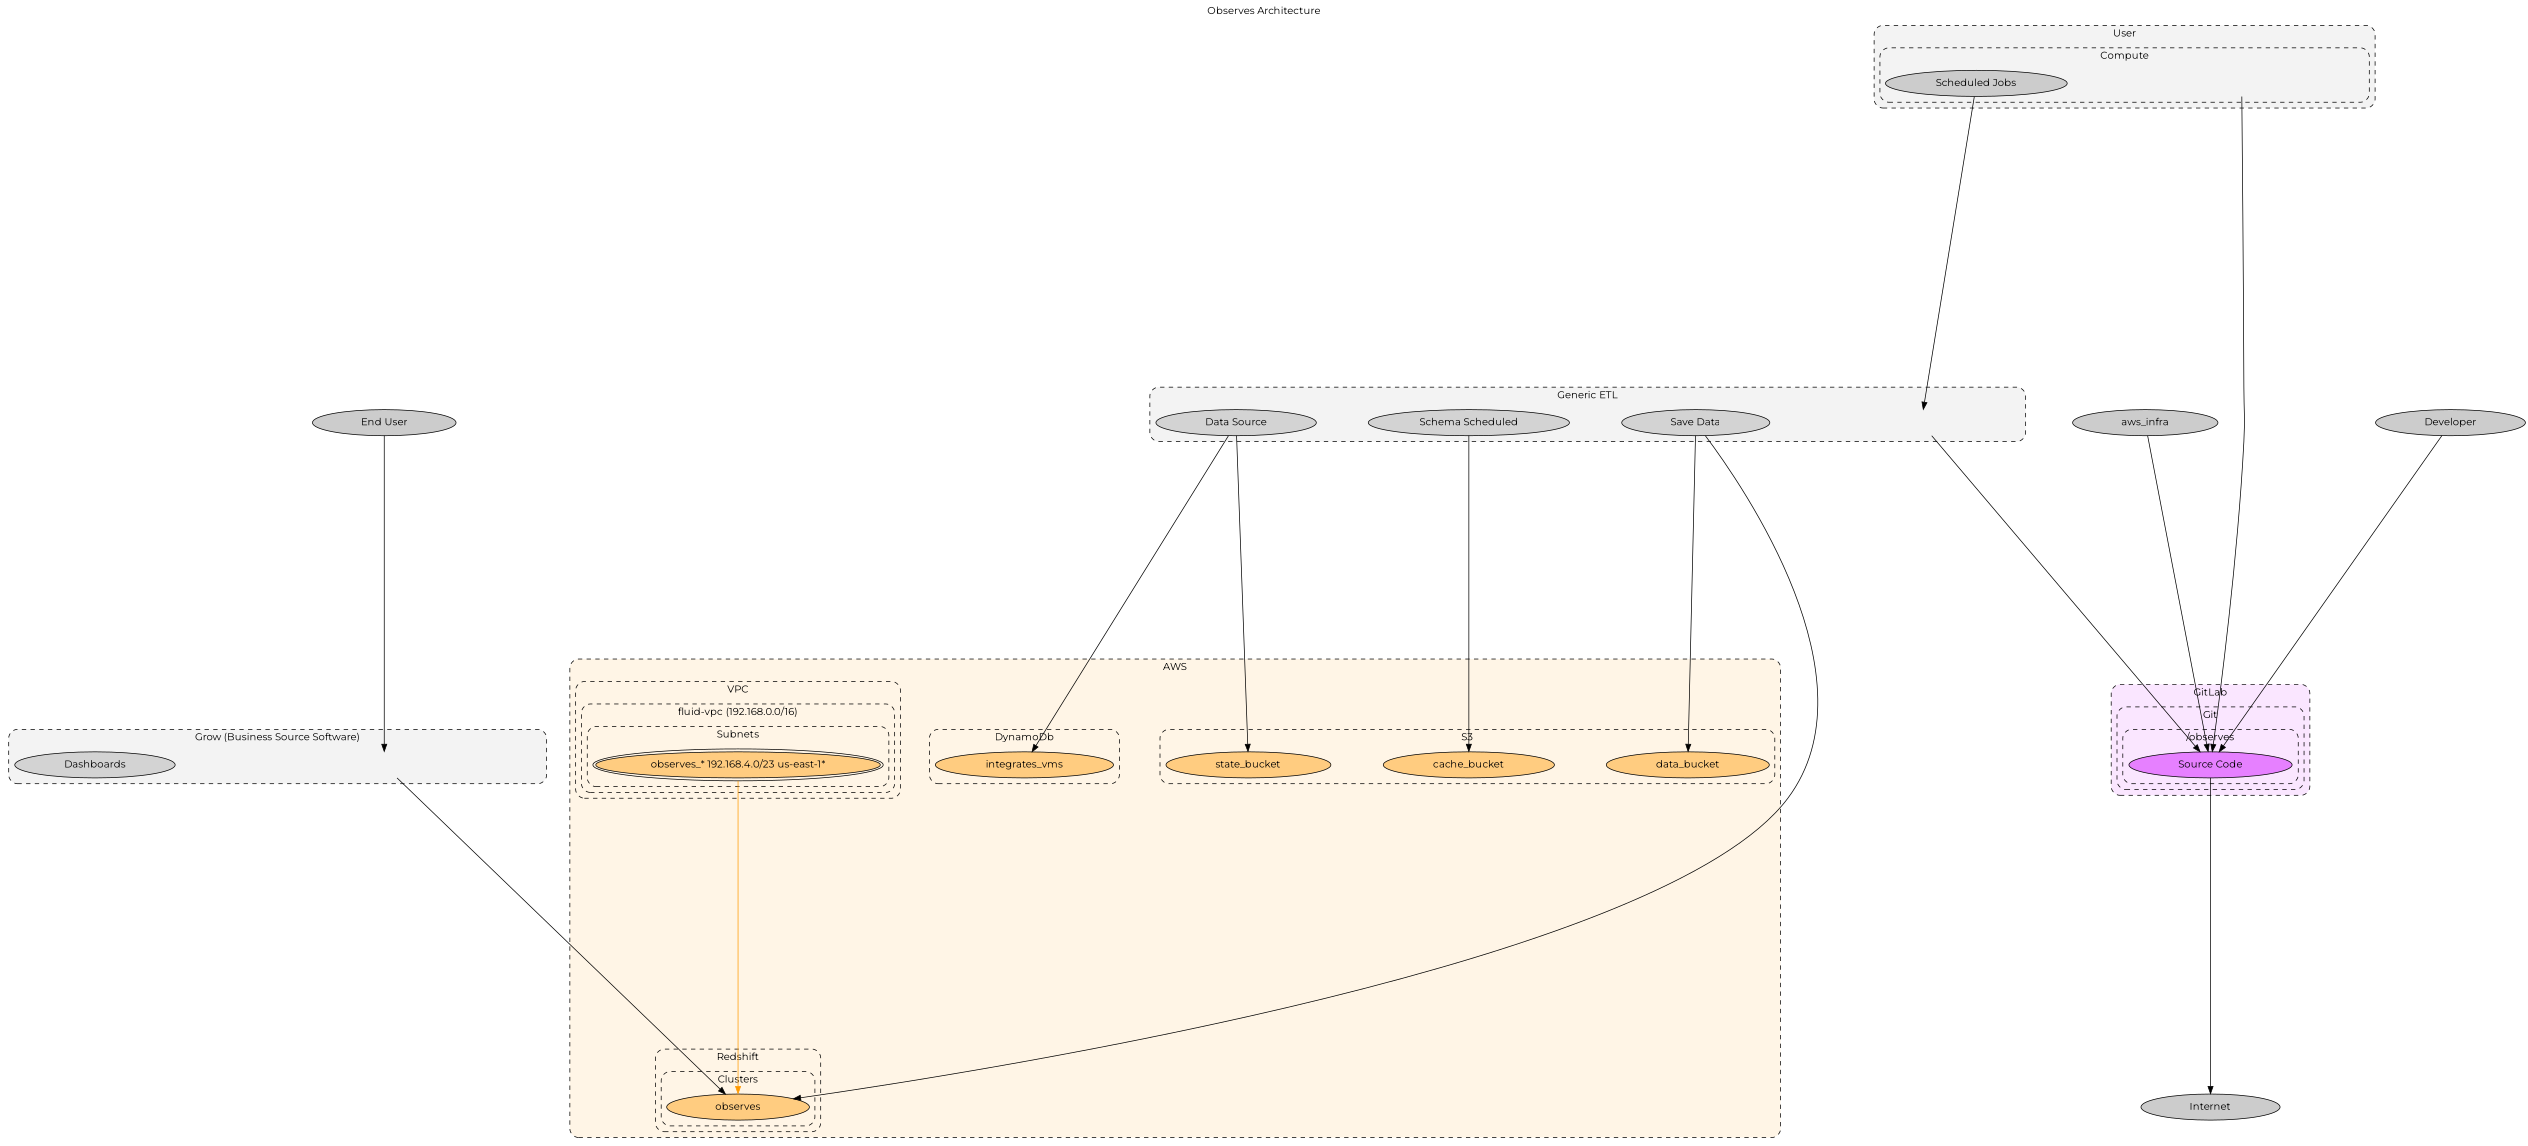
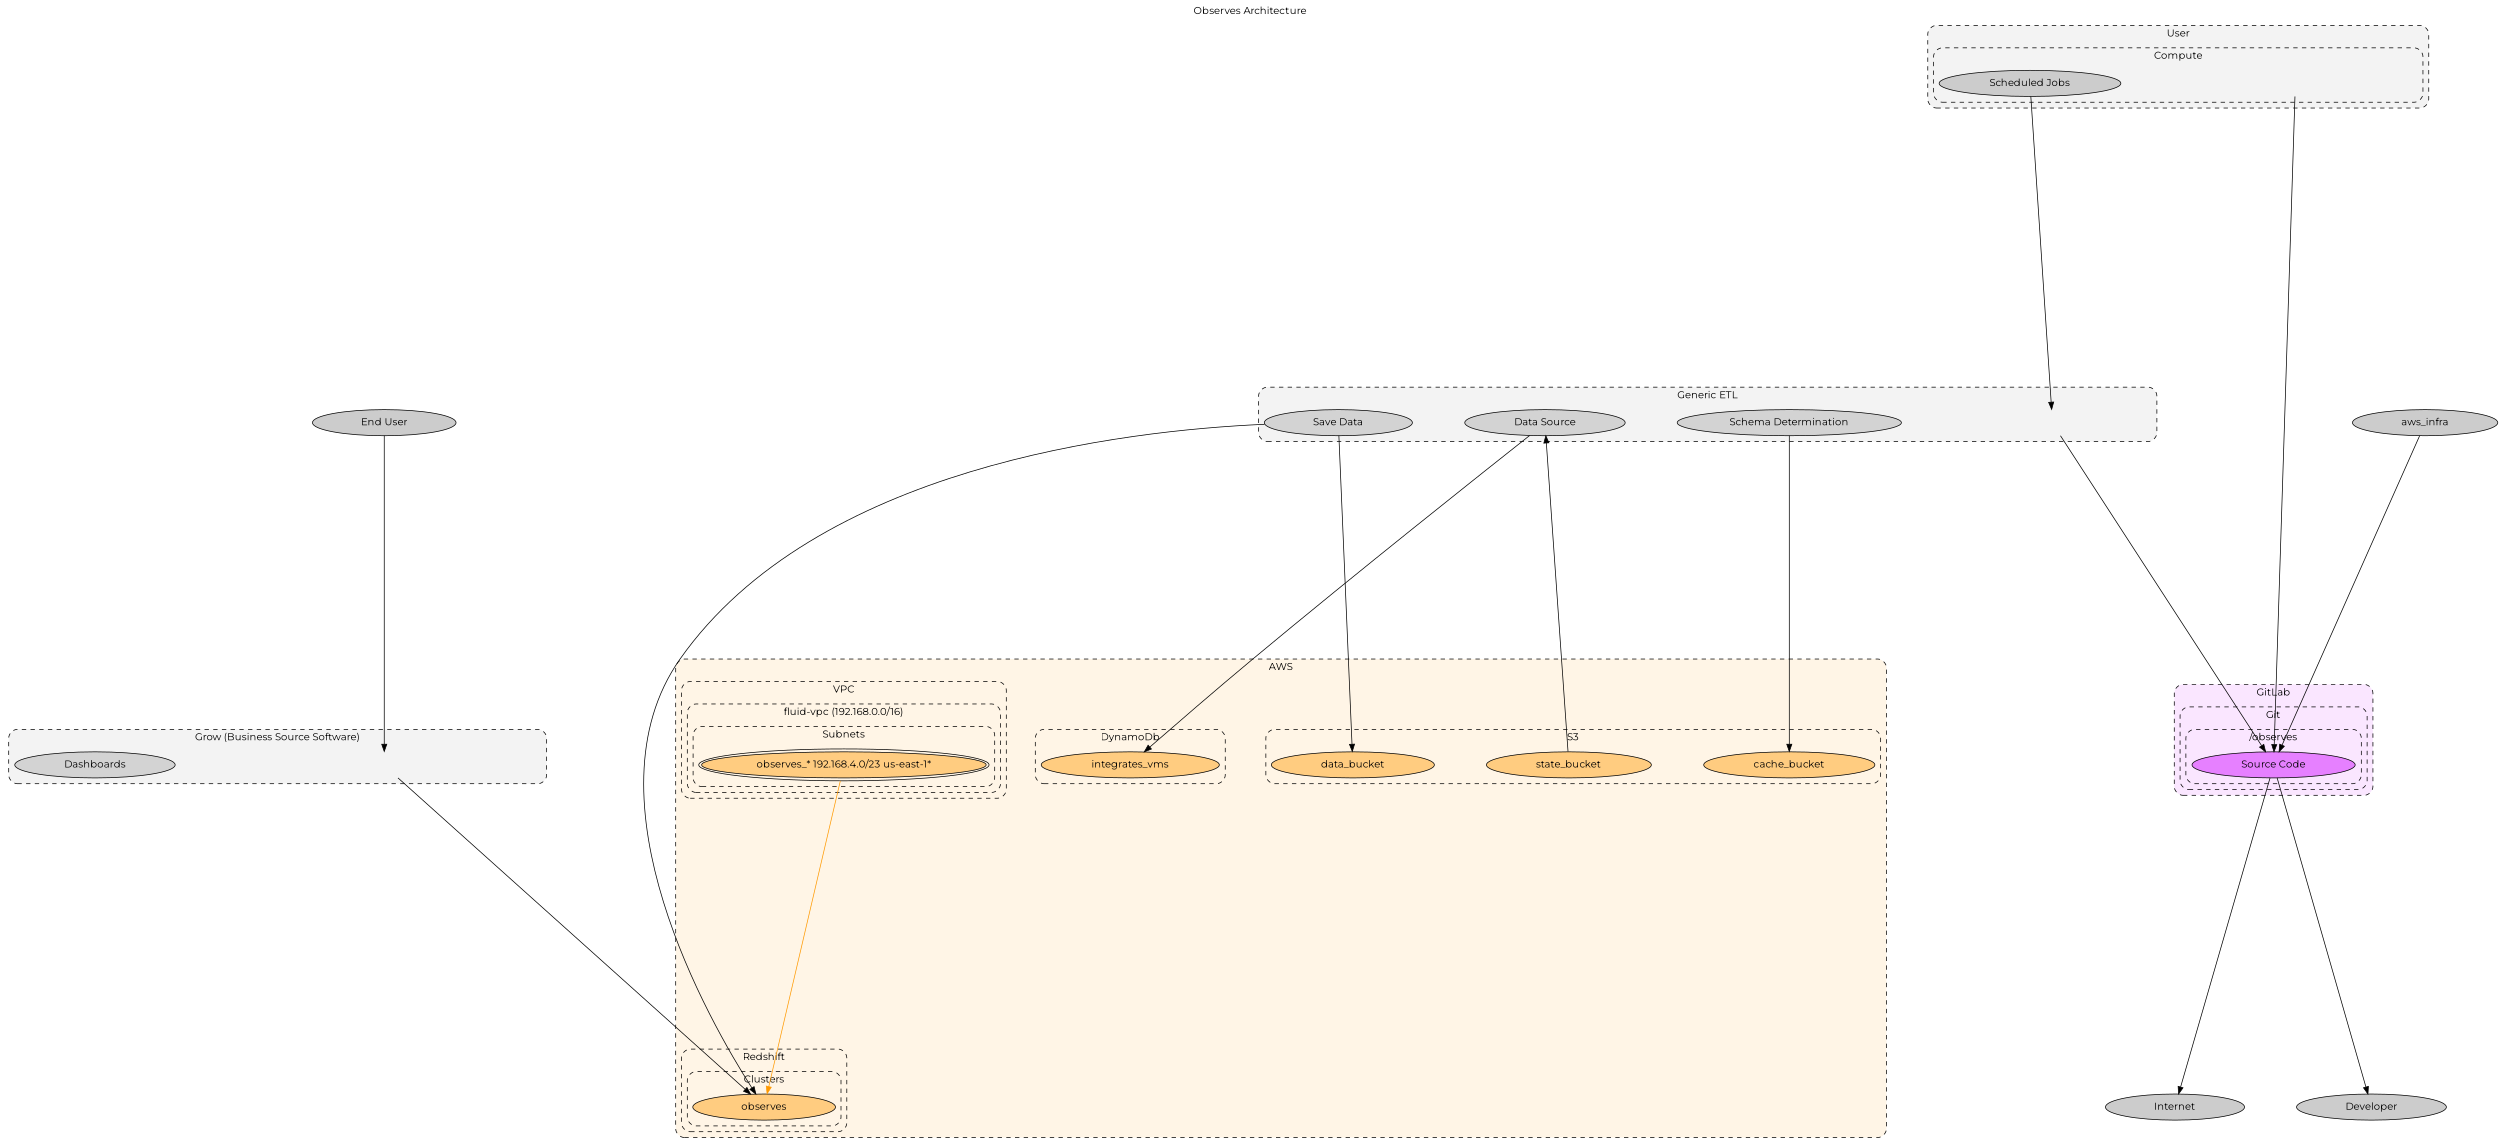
node "Schema Scheduled": label "Schema Scheduled" -> "Schema Determination"
edge "Data Source" -> "state_bucket": reversed
edge "Developer" -> "Source Code": reversed
